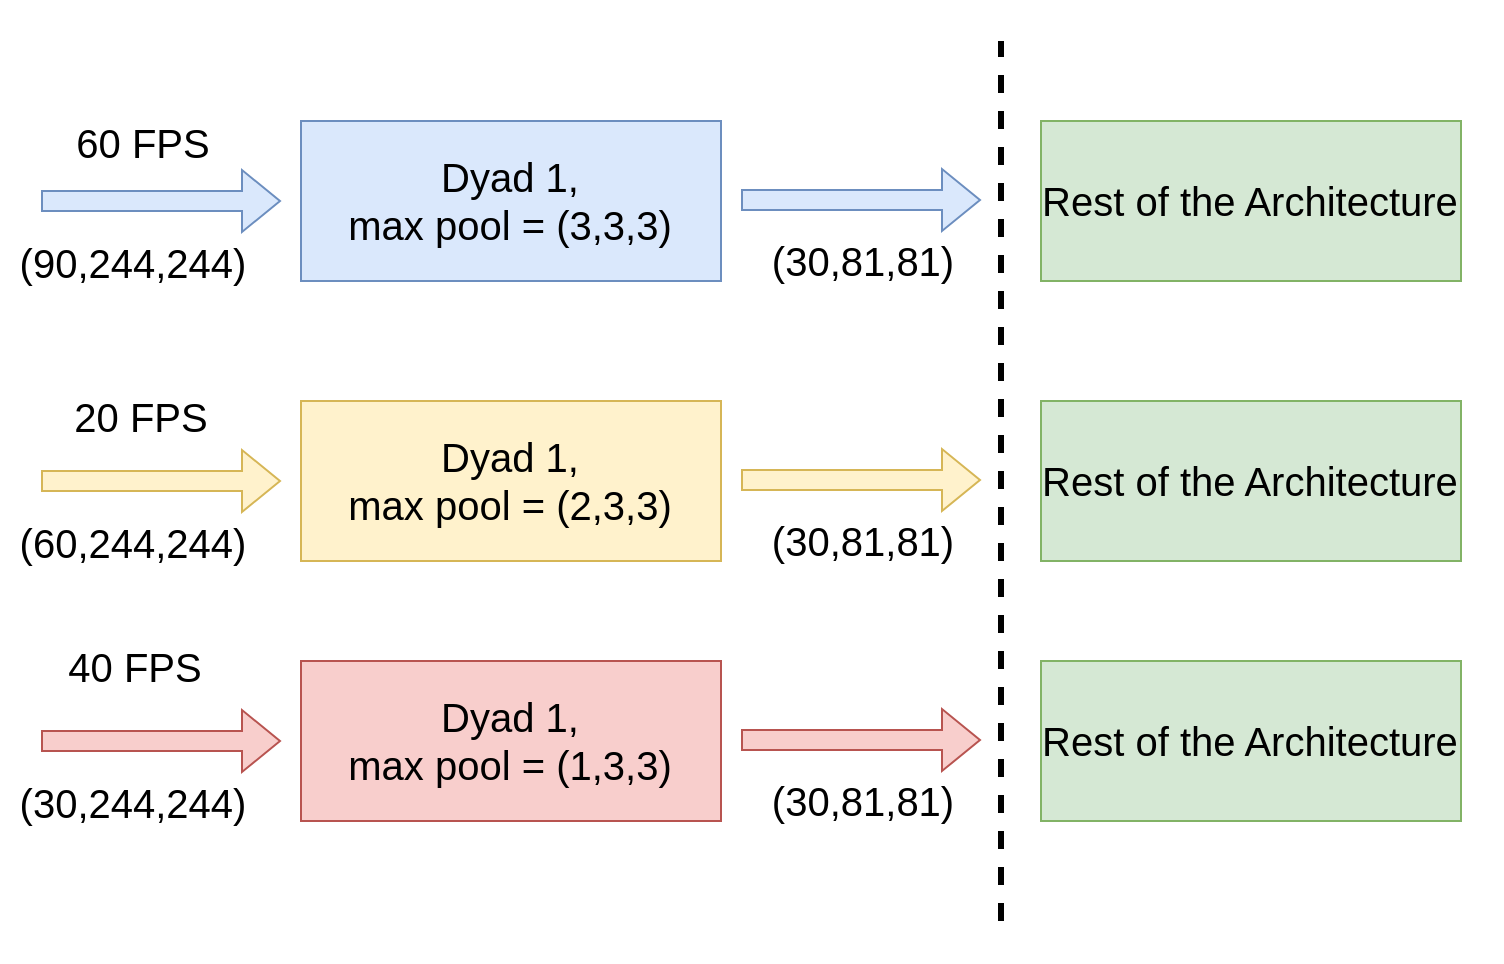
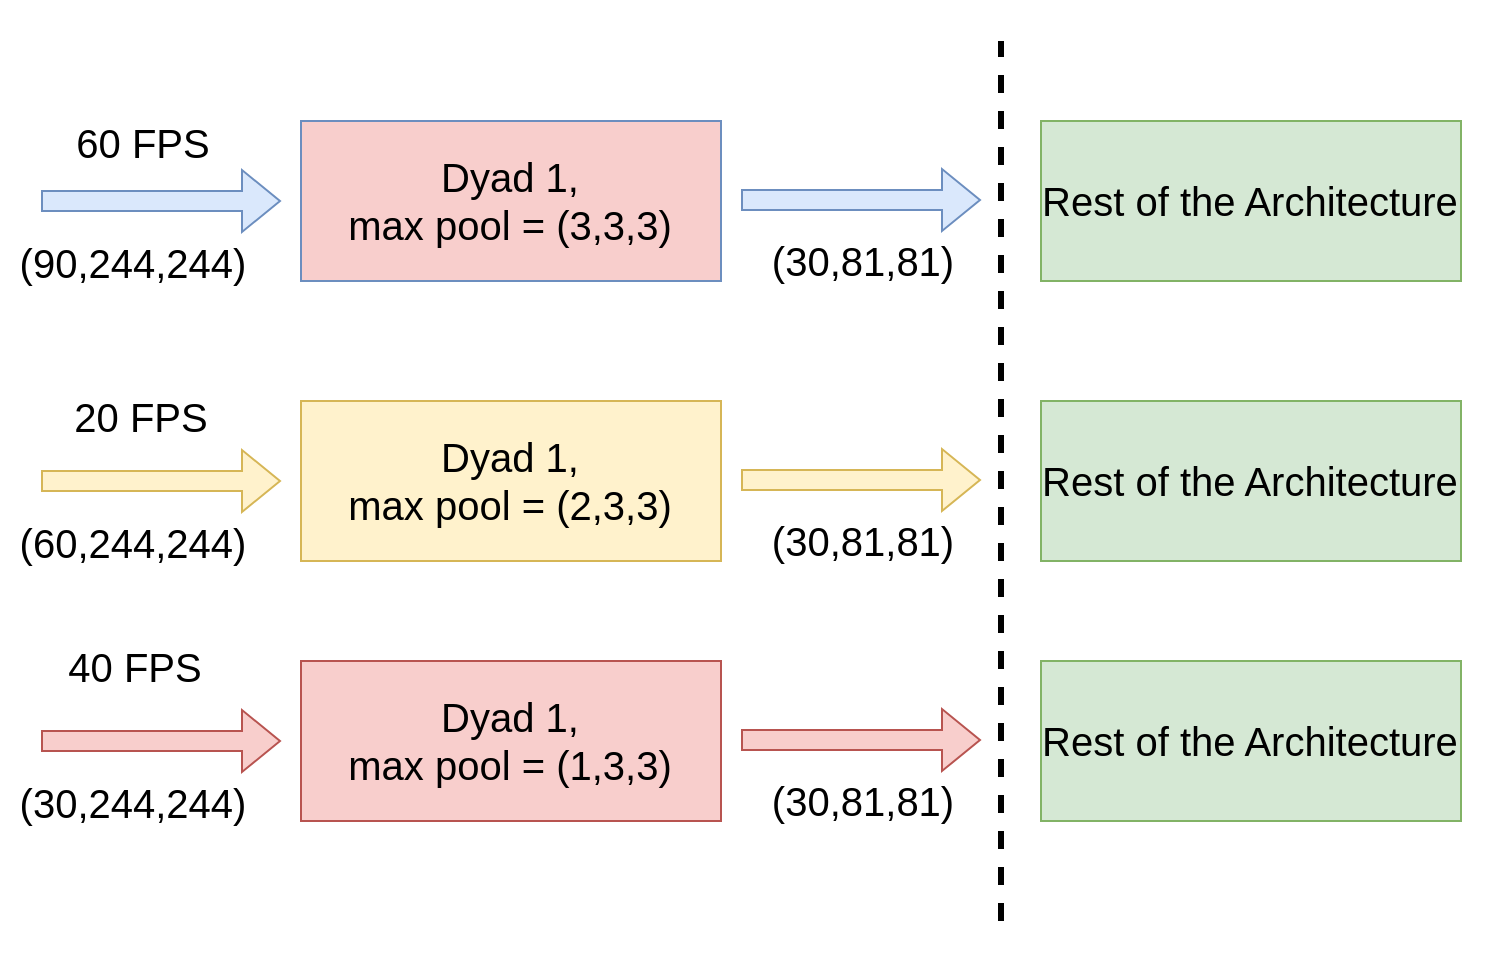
node "Dyad 1, max pool = (3,3,3)": fillcolor #dae8fc -> #f8cecc
